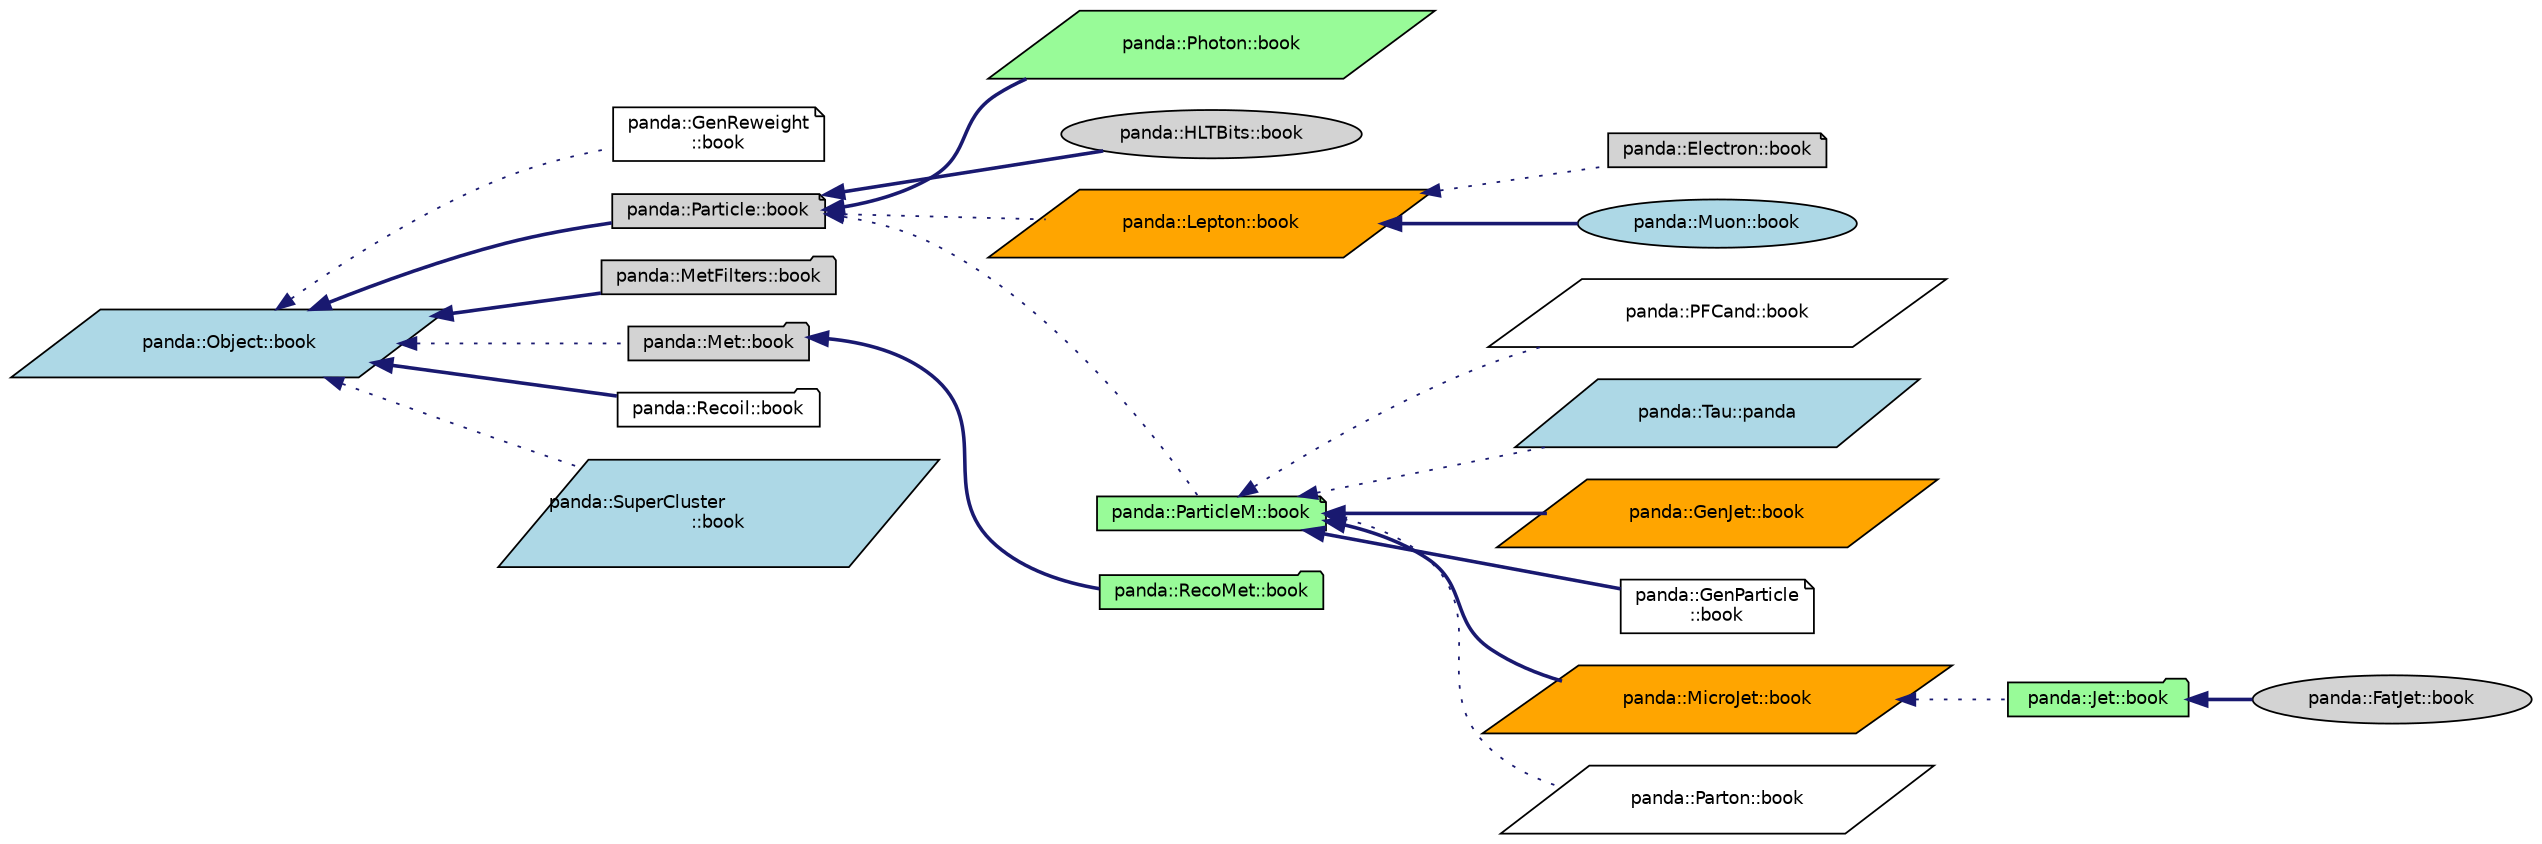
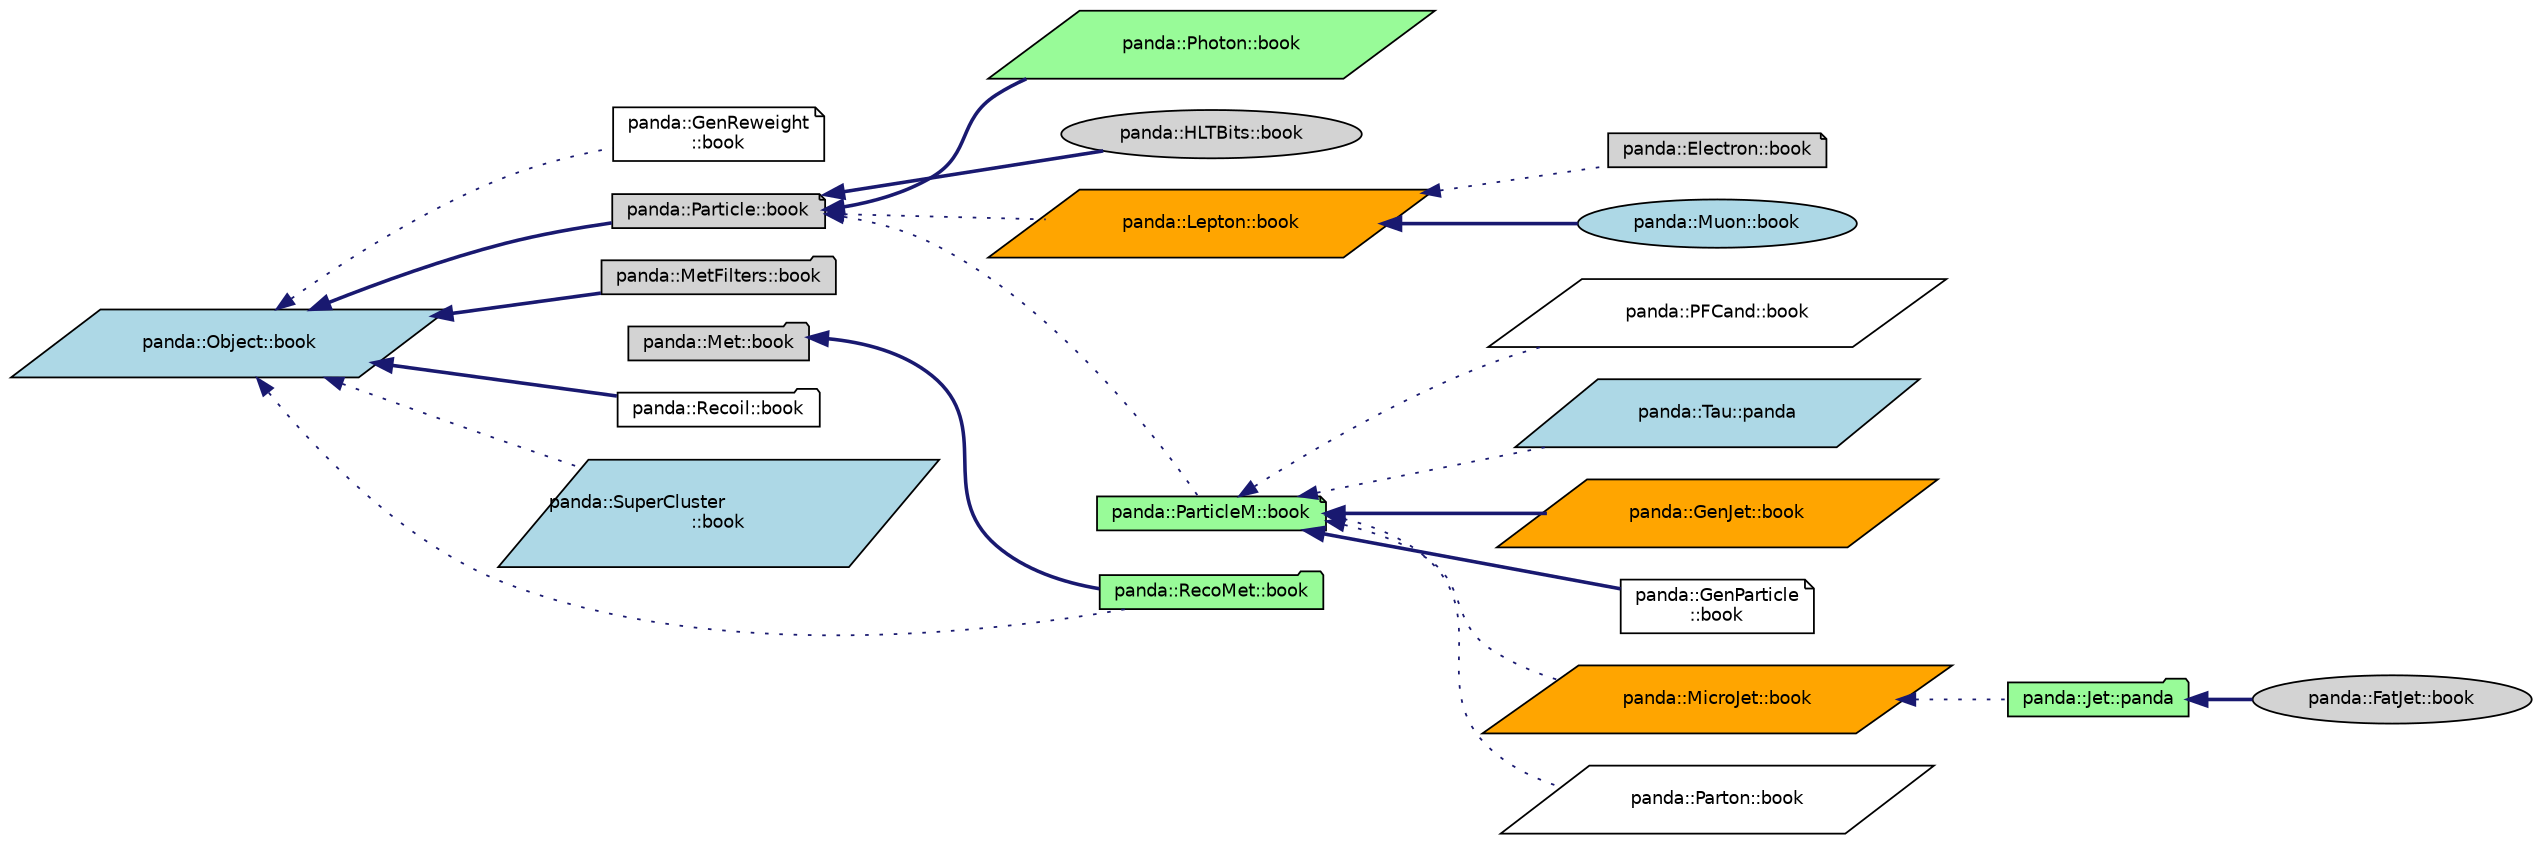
edge "panda::Met::book" -> "panda::Object::book": now "panda::RecoMet::book" -> "panda::Object::book"
edge "panda::MicroJet::book" -> "panda::ParticleM::book": style bold -> dotted
node "panda::Jet::book": label "panda::Jet::book" -> "panda::Jet::panda"
